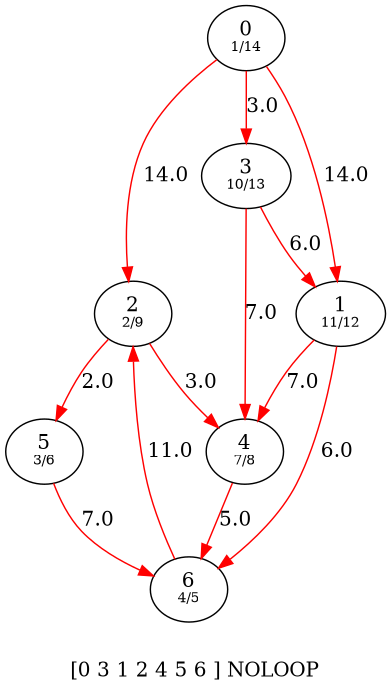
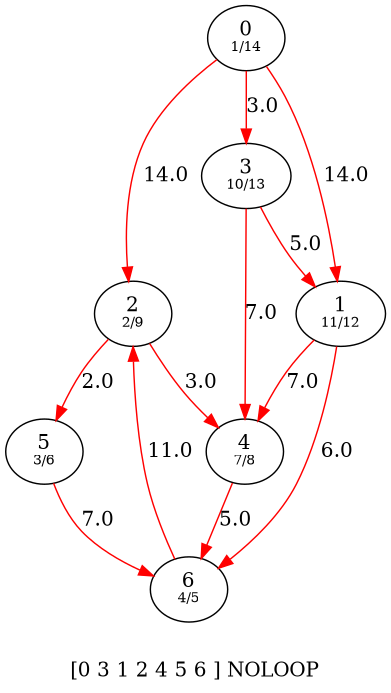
edge "3" -> "1": label "6.0" -> "5.0"
